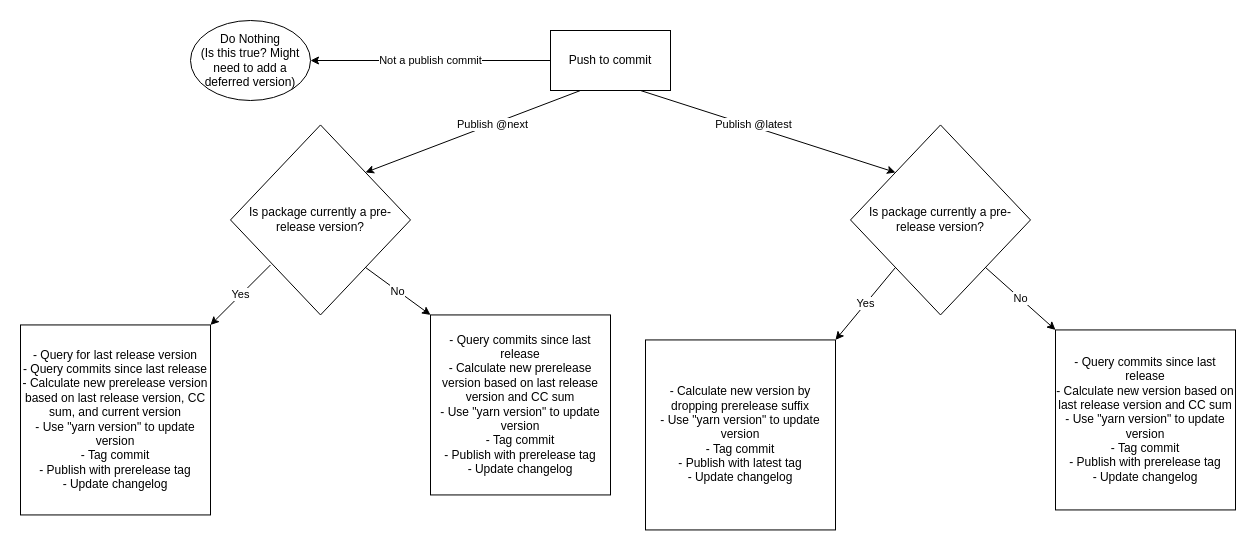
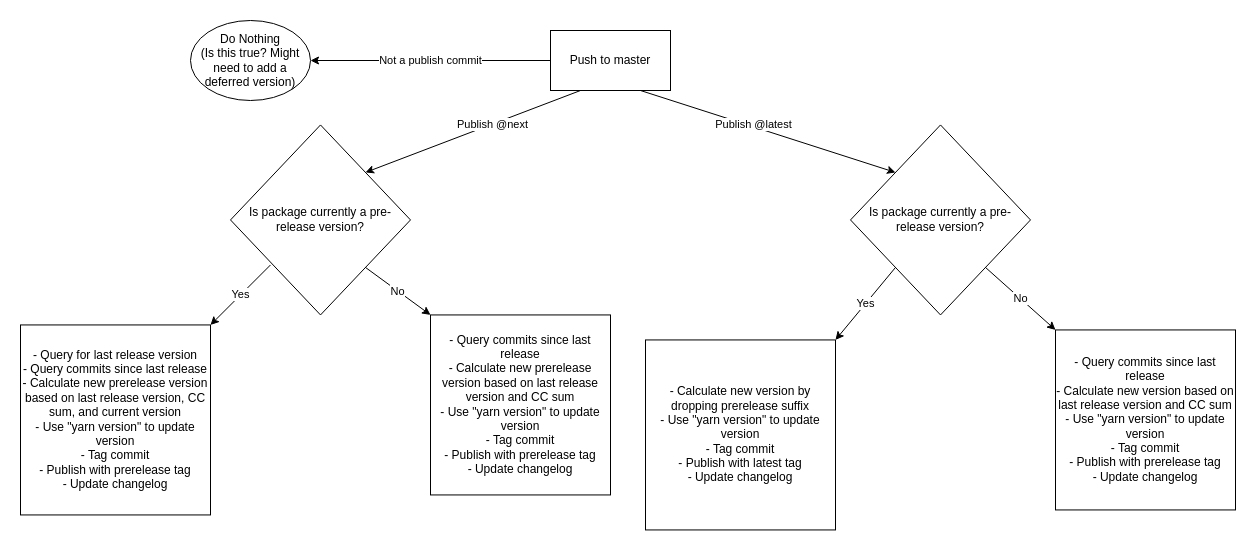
node "Push to commit": label "Push to commit" -> "Push to master"
